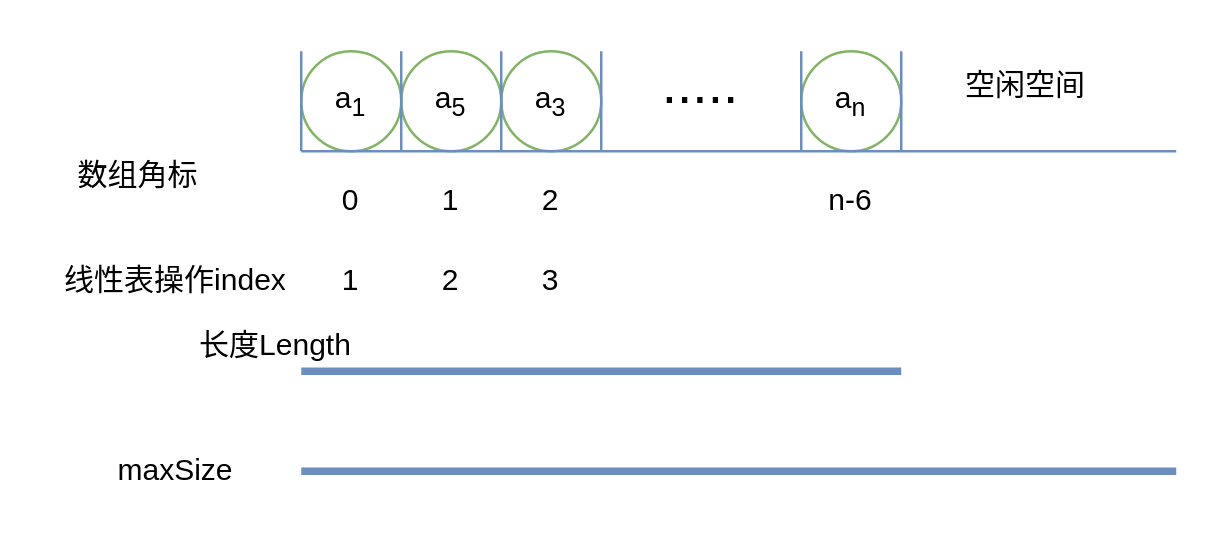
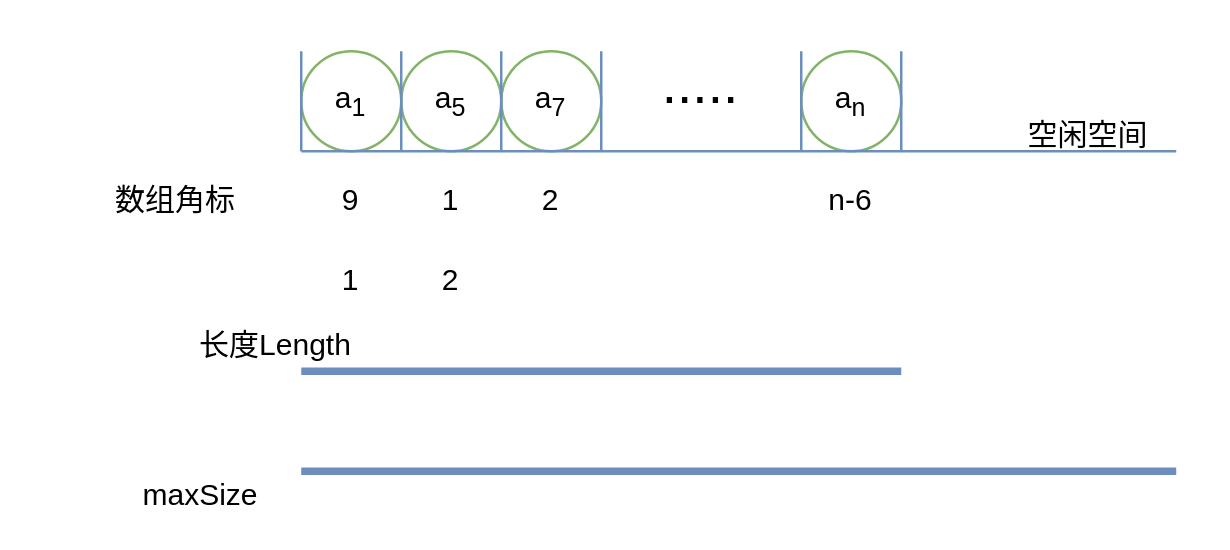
node "空闲空间": moved (1026, 86) -> (1089, 136)
node "a3": label "a3" -> "a7"
node "数组角标": moved (139, 176) -> (176, 201)
node "0": label "0" -> "9"
node "线性表操作index": removed
node "3": removed
node "maxSize": moved (176, 471) -> (201, 496)
